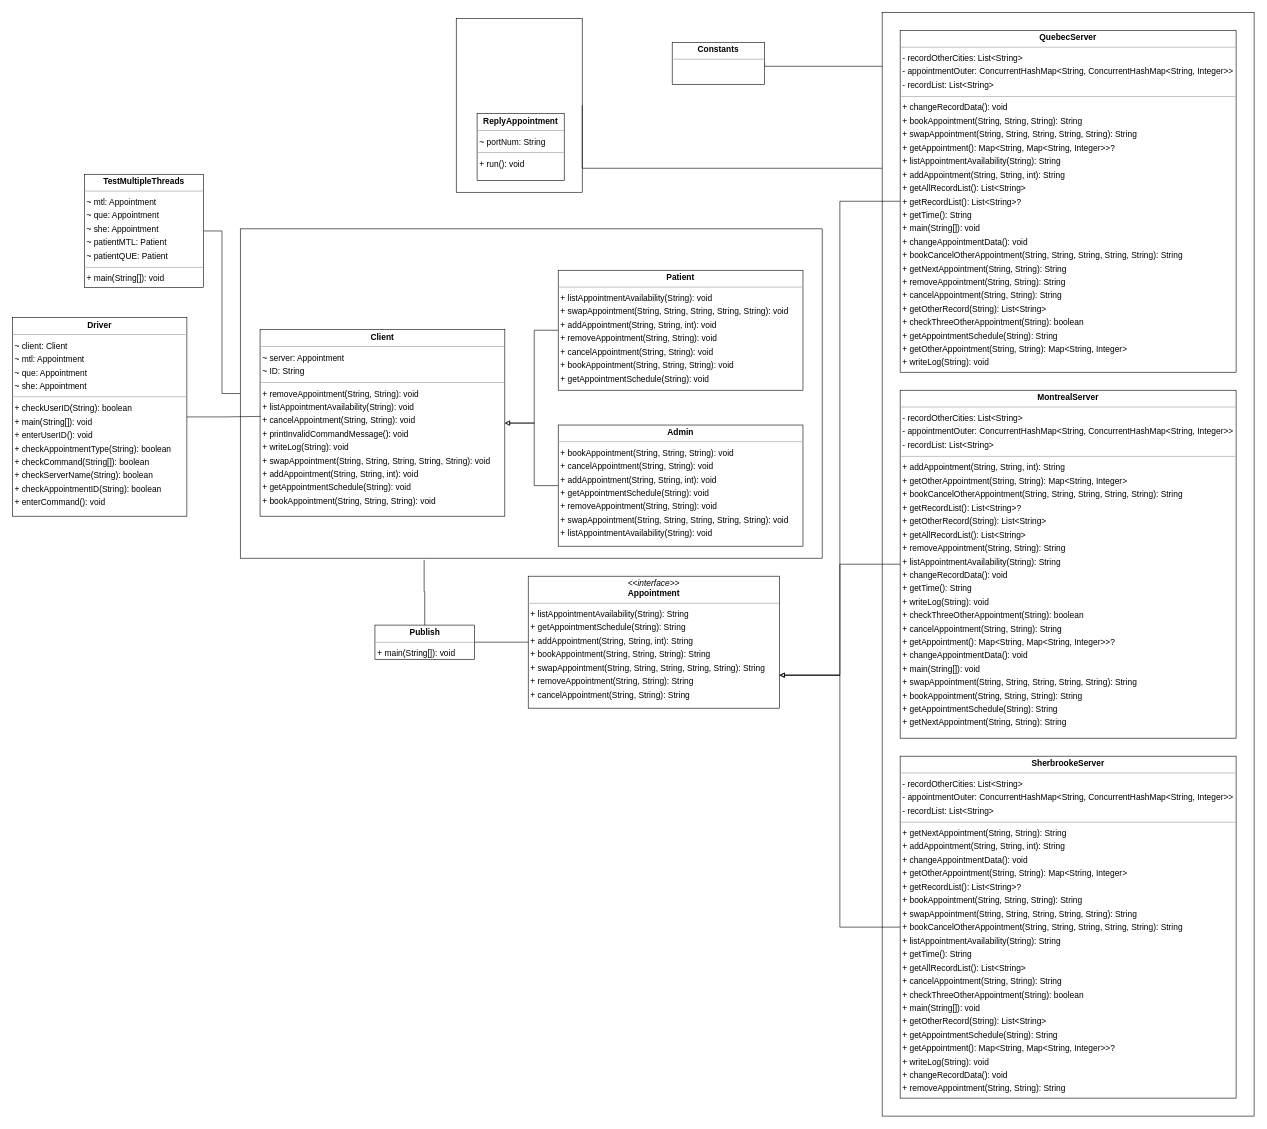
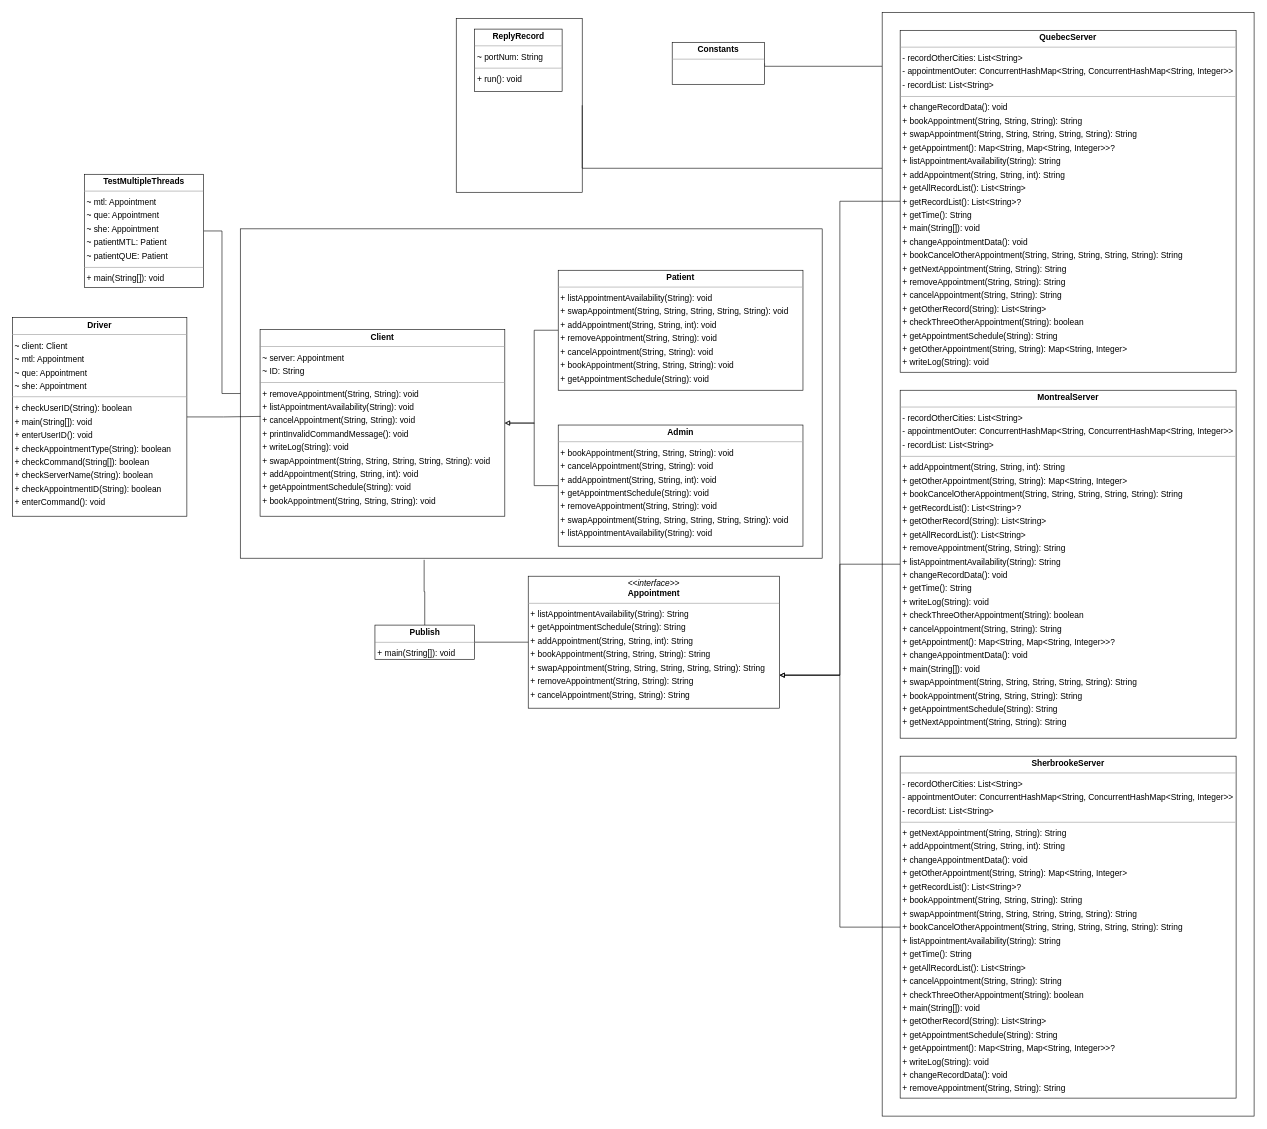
node "ReplyRecord ~ portNum: String + run(): void": added
node "ReplyAppointment ~ portNum: String + run(): void": removed
